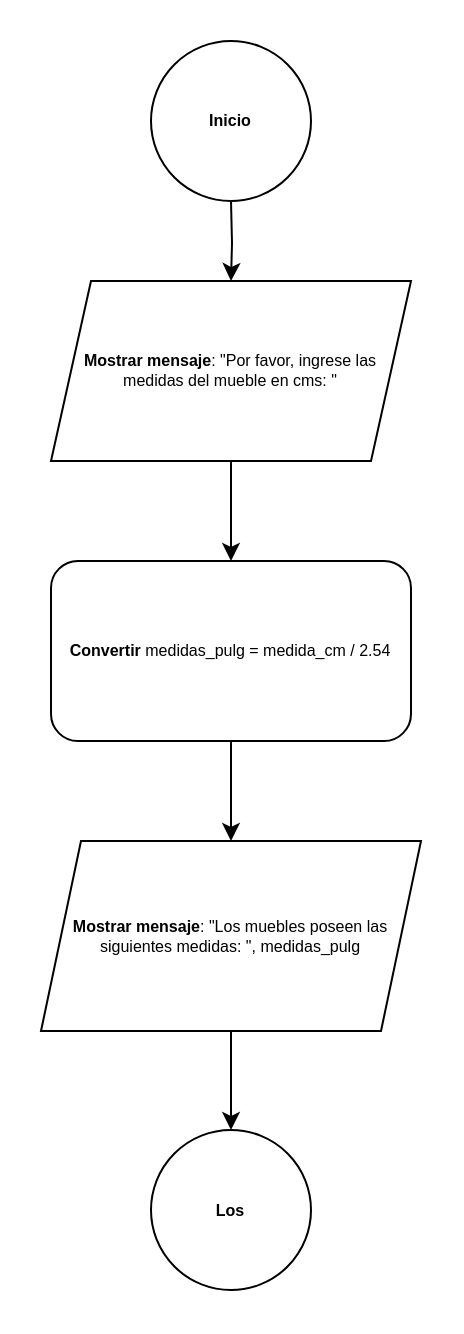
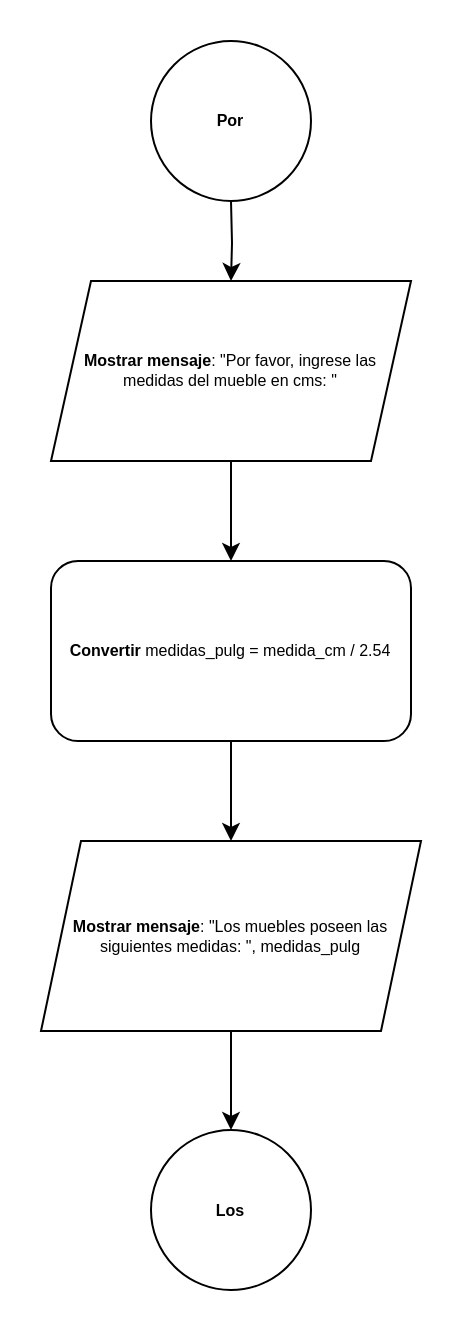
node "Inicio": label "Inicio" -> "Por"
